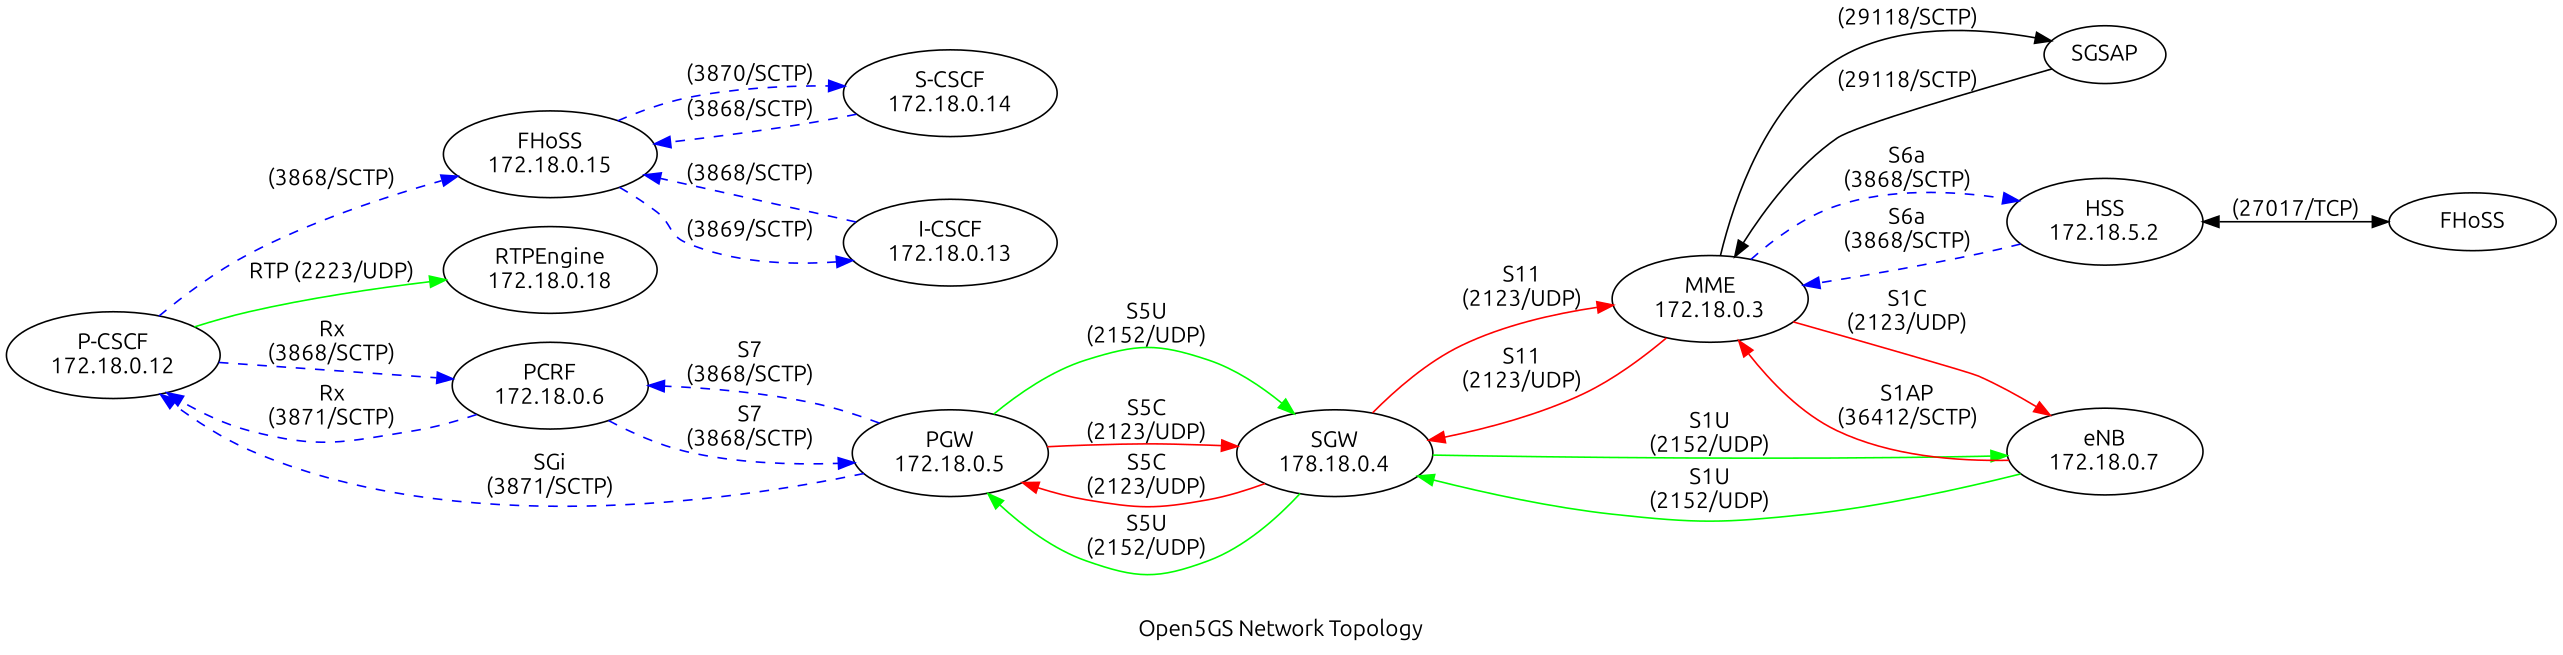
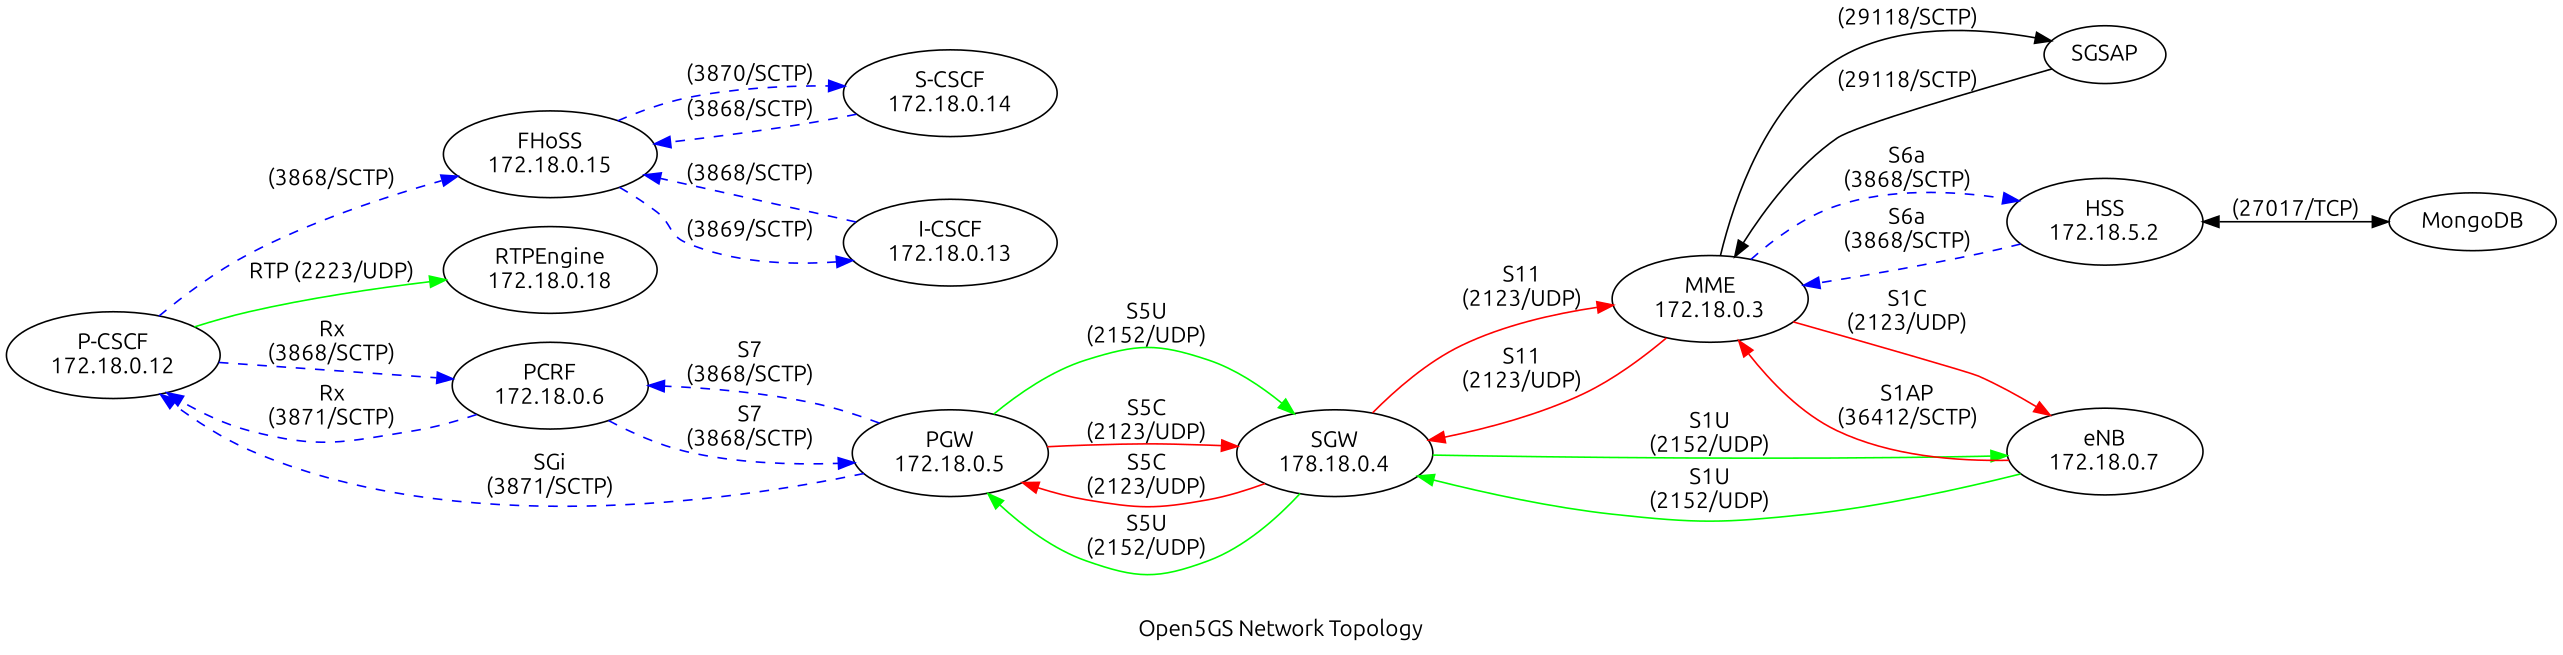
node "FHoSS": label "FHoSS" -> "MongoDB"
